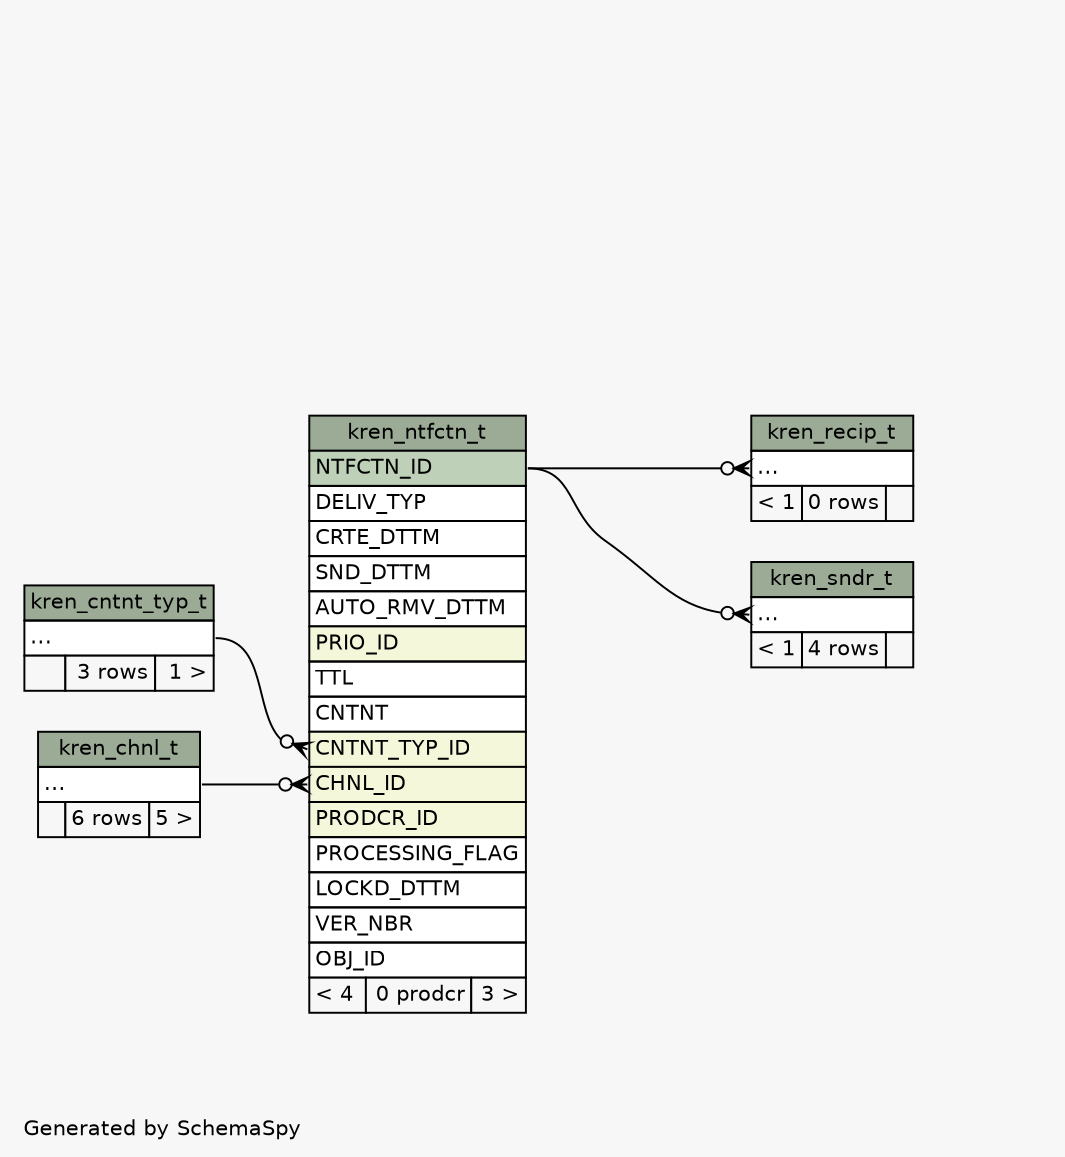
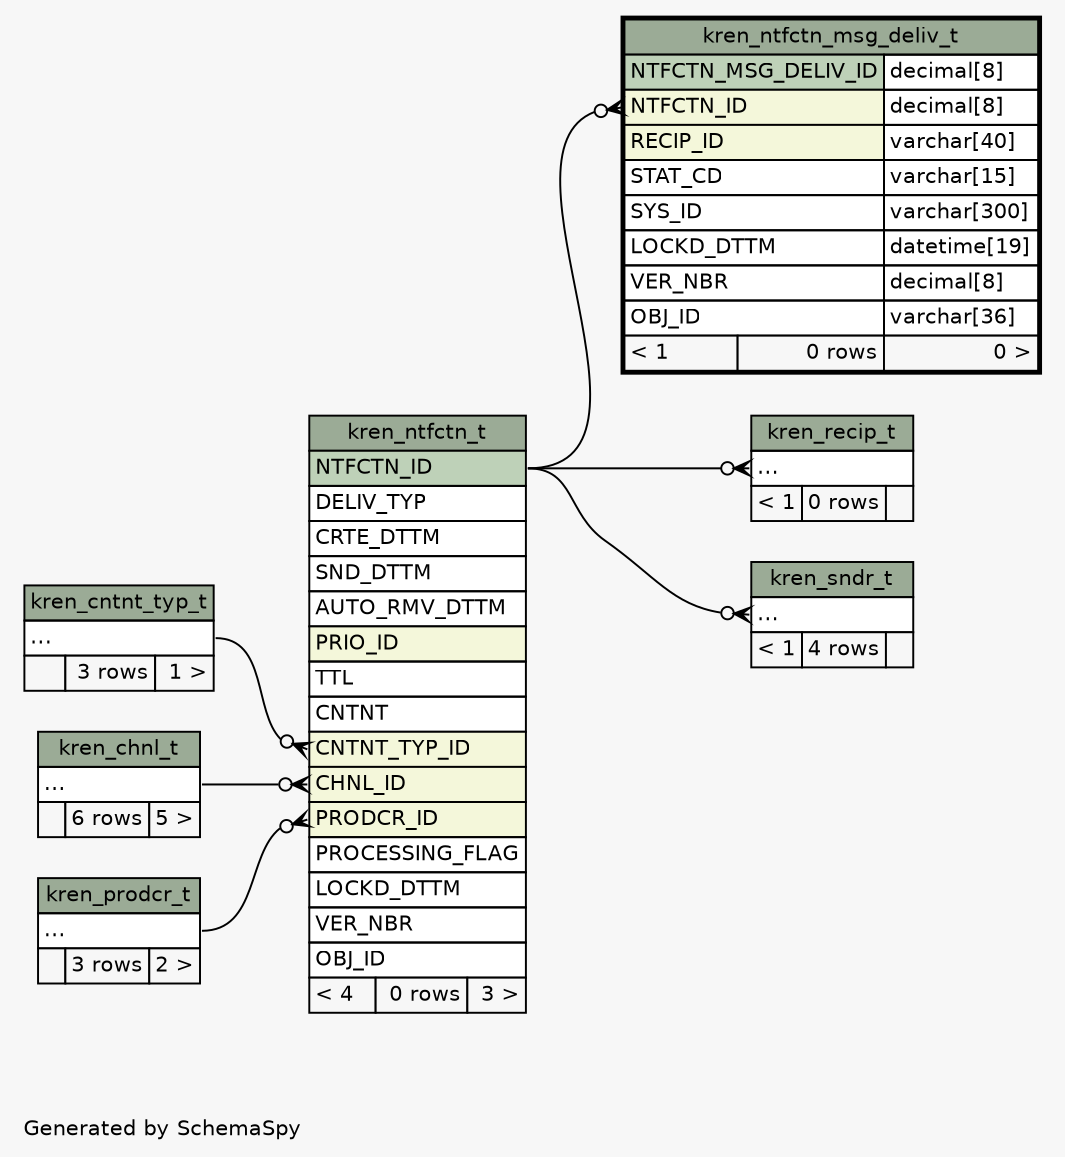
node "kren_ntfctn_msg_deliv_t": added
node "kren_prodcr_t": added
node "kren_ntfctn_t": text "0 prodcr" -> "0 rows"
